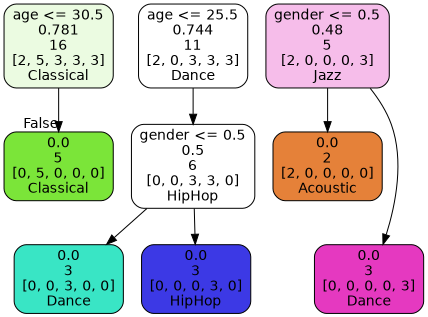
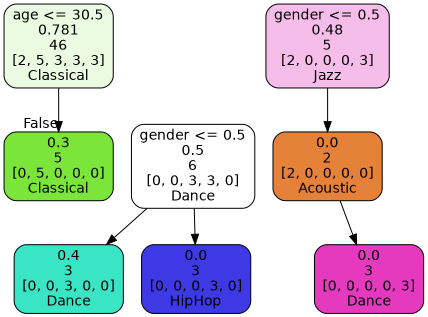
node "age <= 30.5 0.781 16 [2, 5, 3, 3, 3] Classical": label "age <= 30.5 0.781 16 [2, 5, 3, 3, 3] Classical" -> "age <= 30.5 0.781 46 [2, 5, 3, 3, 3] Classical"
node "age <= 25.5 0.744 11 [2, 0, 3, 3, 3] Dance": removed
edge "gender <= 0.5 0.48 5 [2, 0, 0, 0, 3] Jazz" -> "0.0 3 [0, 0, 0, 0, 3] Dance": now "0.0 2 [2, 0, 0, 0, 0] Acoustic" -> "0.0 3 [0, 0, 0, 0, 3] Dance"
node "0.0 5 [0, 5, 0, 0, 0] Classical": label "0.0 5 [0, 5, 0, 0, 0] Classical" -> "0.3 5 [0, 5, 0, 0, 0] Classical"
node "gender <= 0.5 0.5 6 [0, 0, 3, 3, 0] HipHop": label "gender <= 0.5 0.5 6 [0, 0, 3, 3, 0] HipHop" -> "gender <= 0.5 0.5 6 [0, 0, 3, 3, 0] Dance"
node "0.0 3 [0, 0, 3, 0, 0] Dance": label "0.0 3 [0, 0, 3, 0, 0] Dance" -> "0.4 3 [0, 0, 3, 0, 0] Dance"
